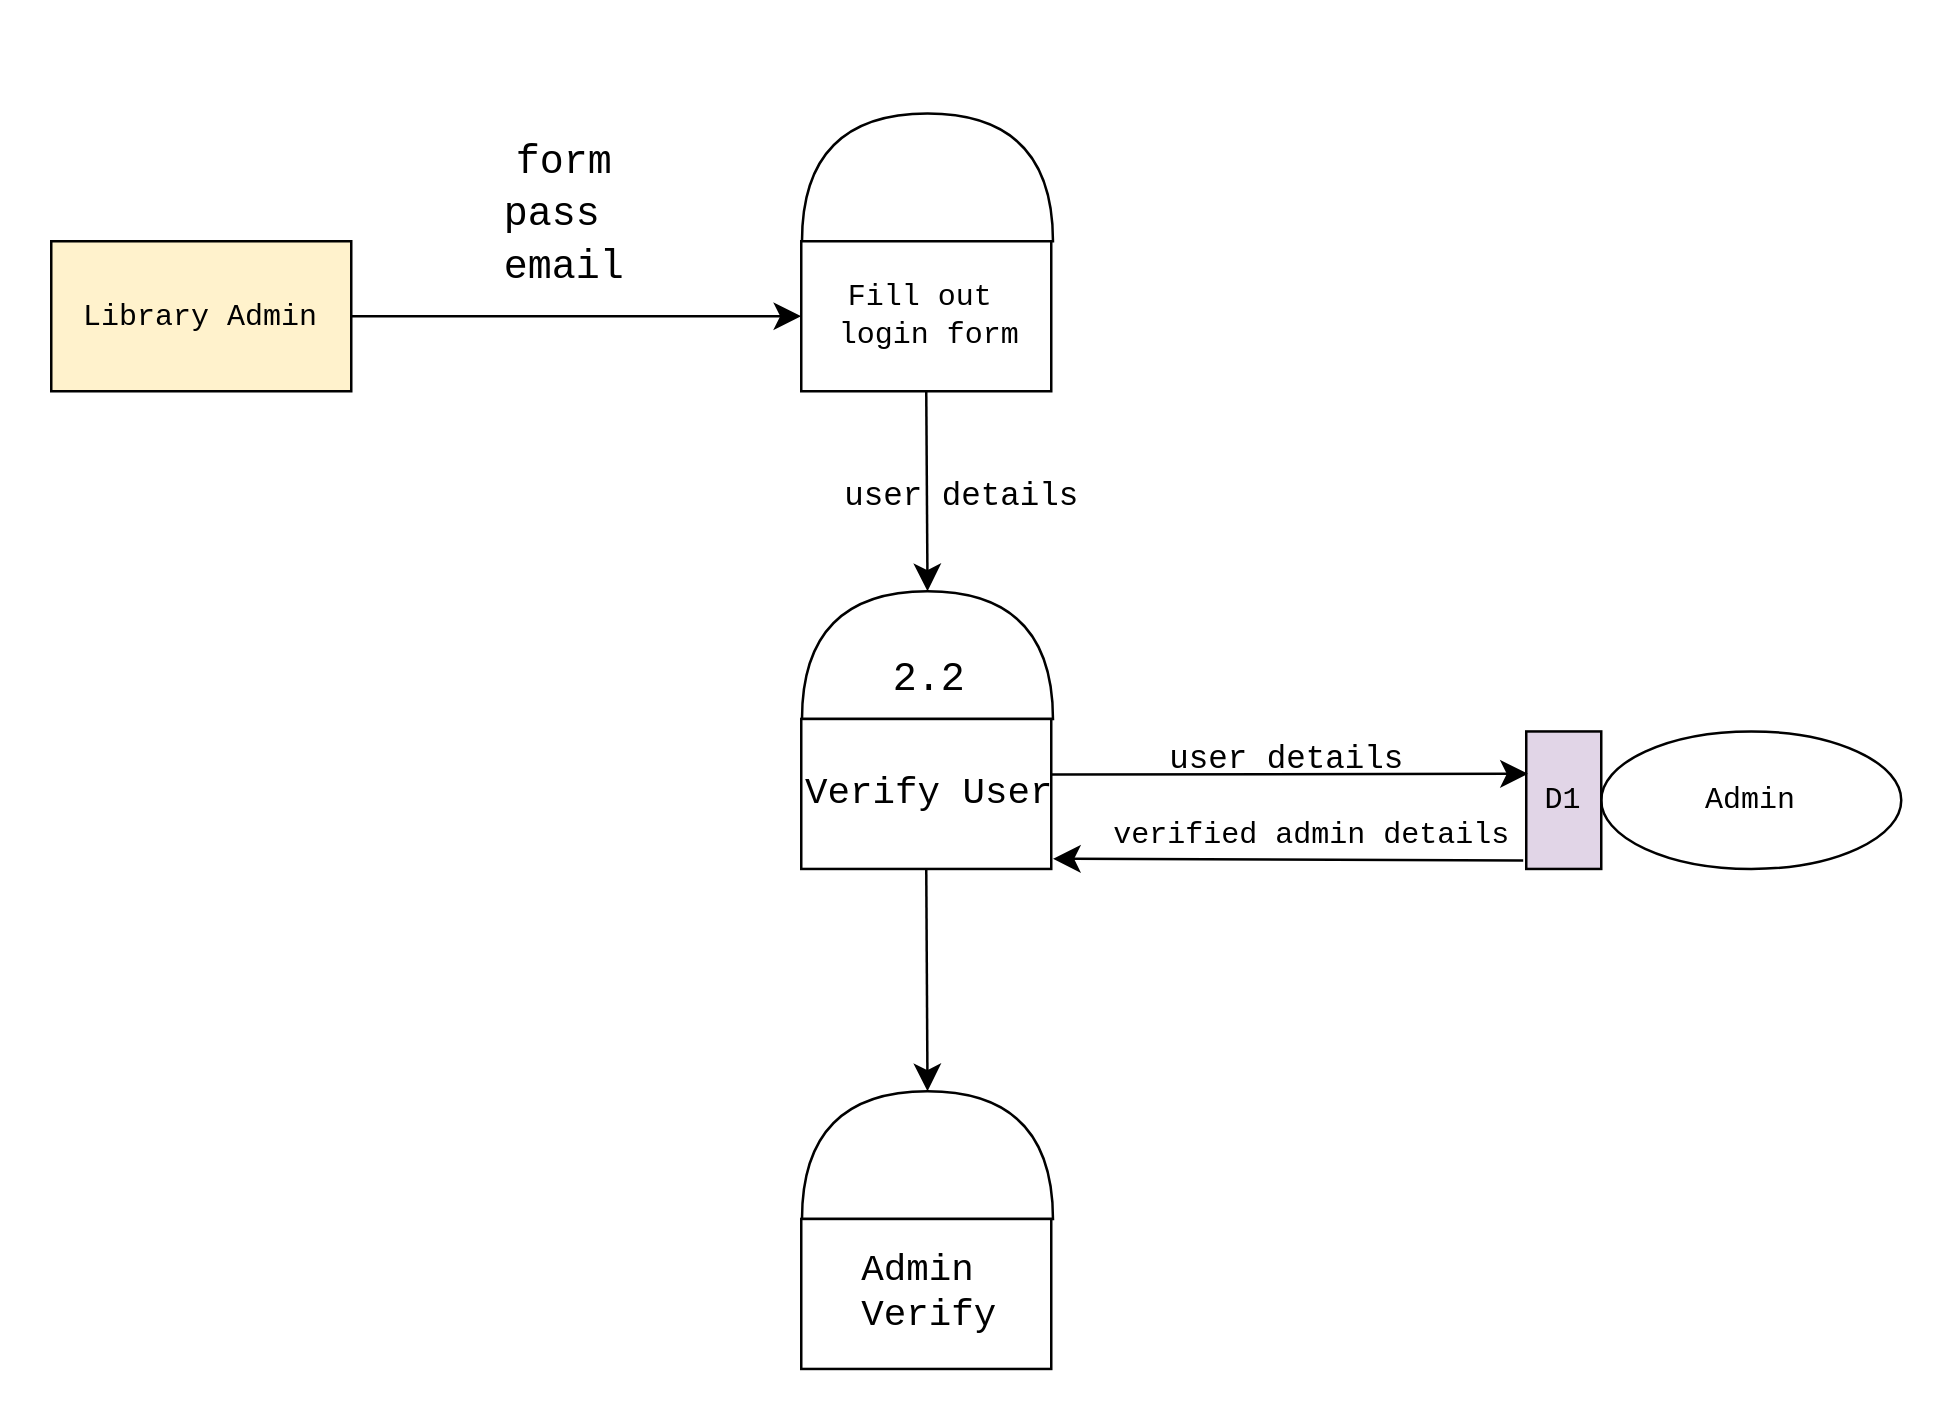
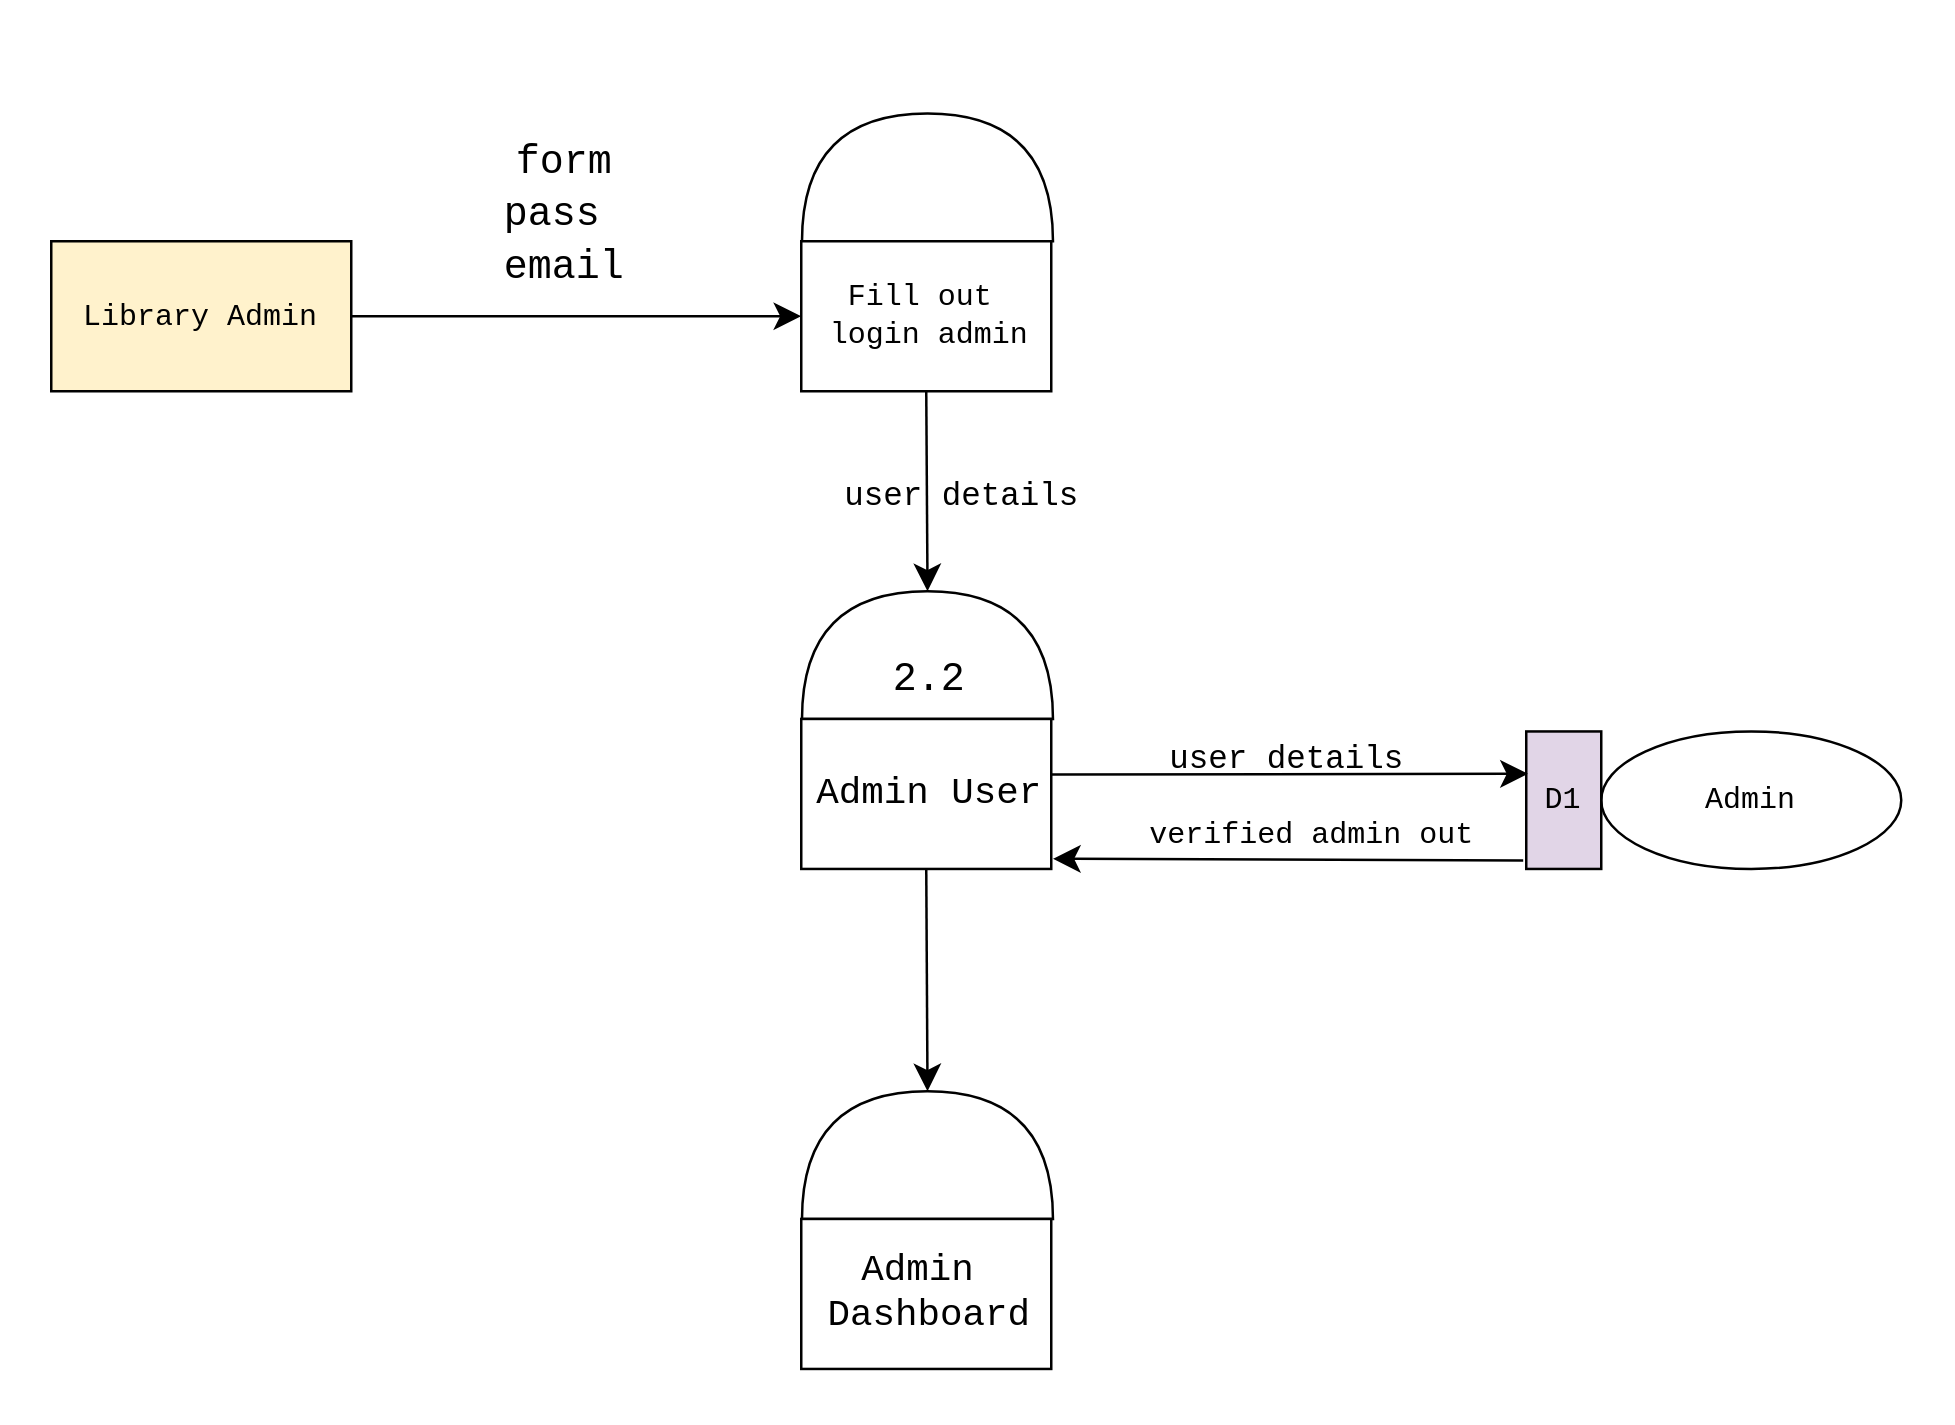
node "Fill out login form": label "Fill out login form" -> "Fill out login admin"
node "Verify User": label "Verify User" -> "Admin User"
node "verified admin details": label "verified admin details" -> "verified admin out"
node "Admin Verify": label "Admin Verify" -> "Admin Dashboard"
